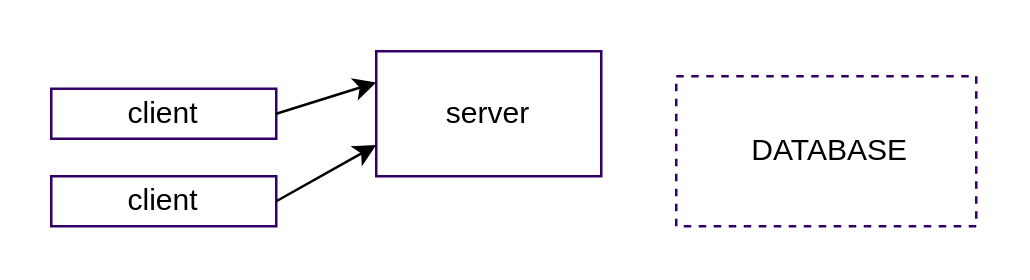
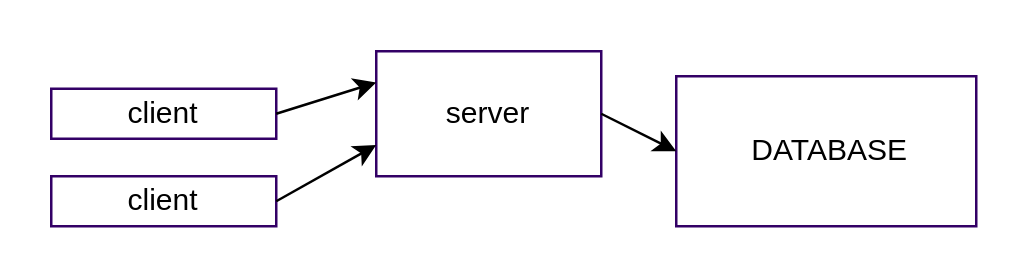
edge "server" -> "DATABASE": added
node "DATABASE": style dashed -> solid
